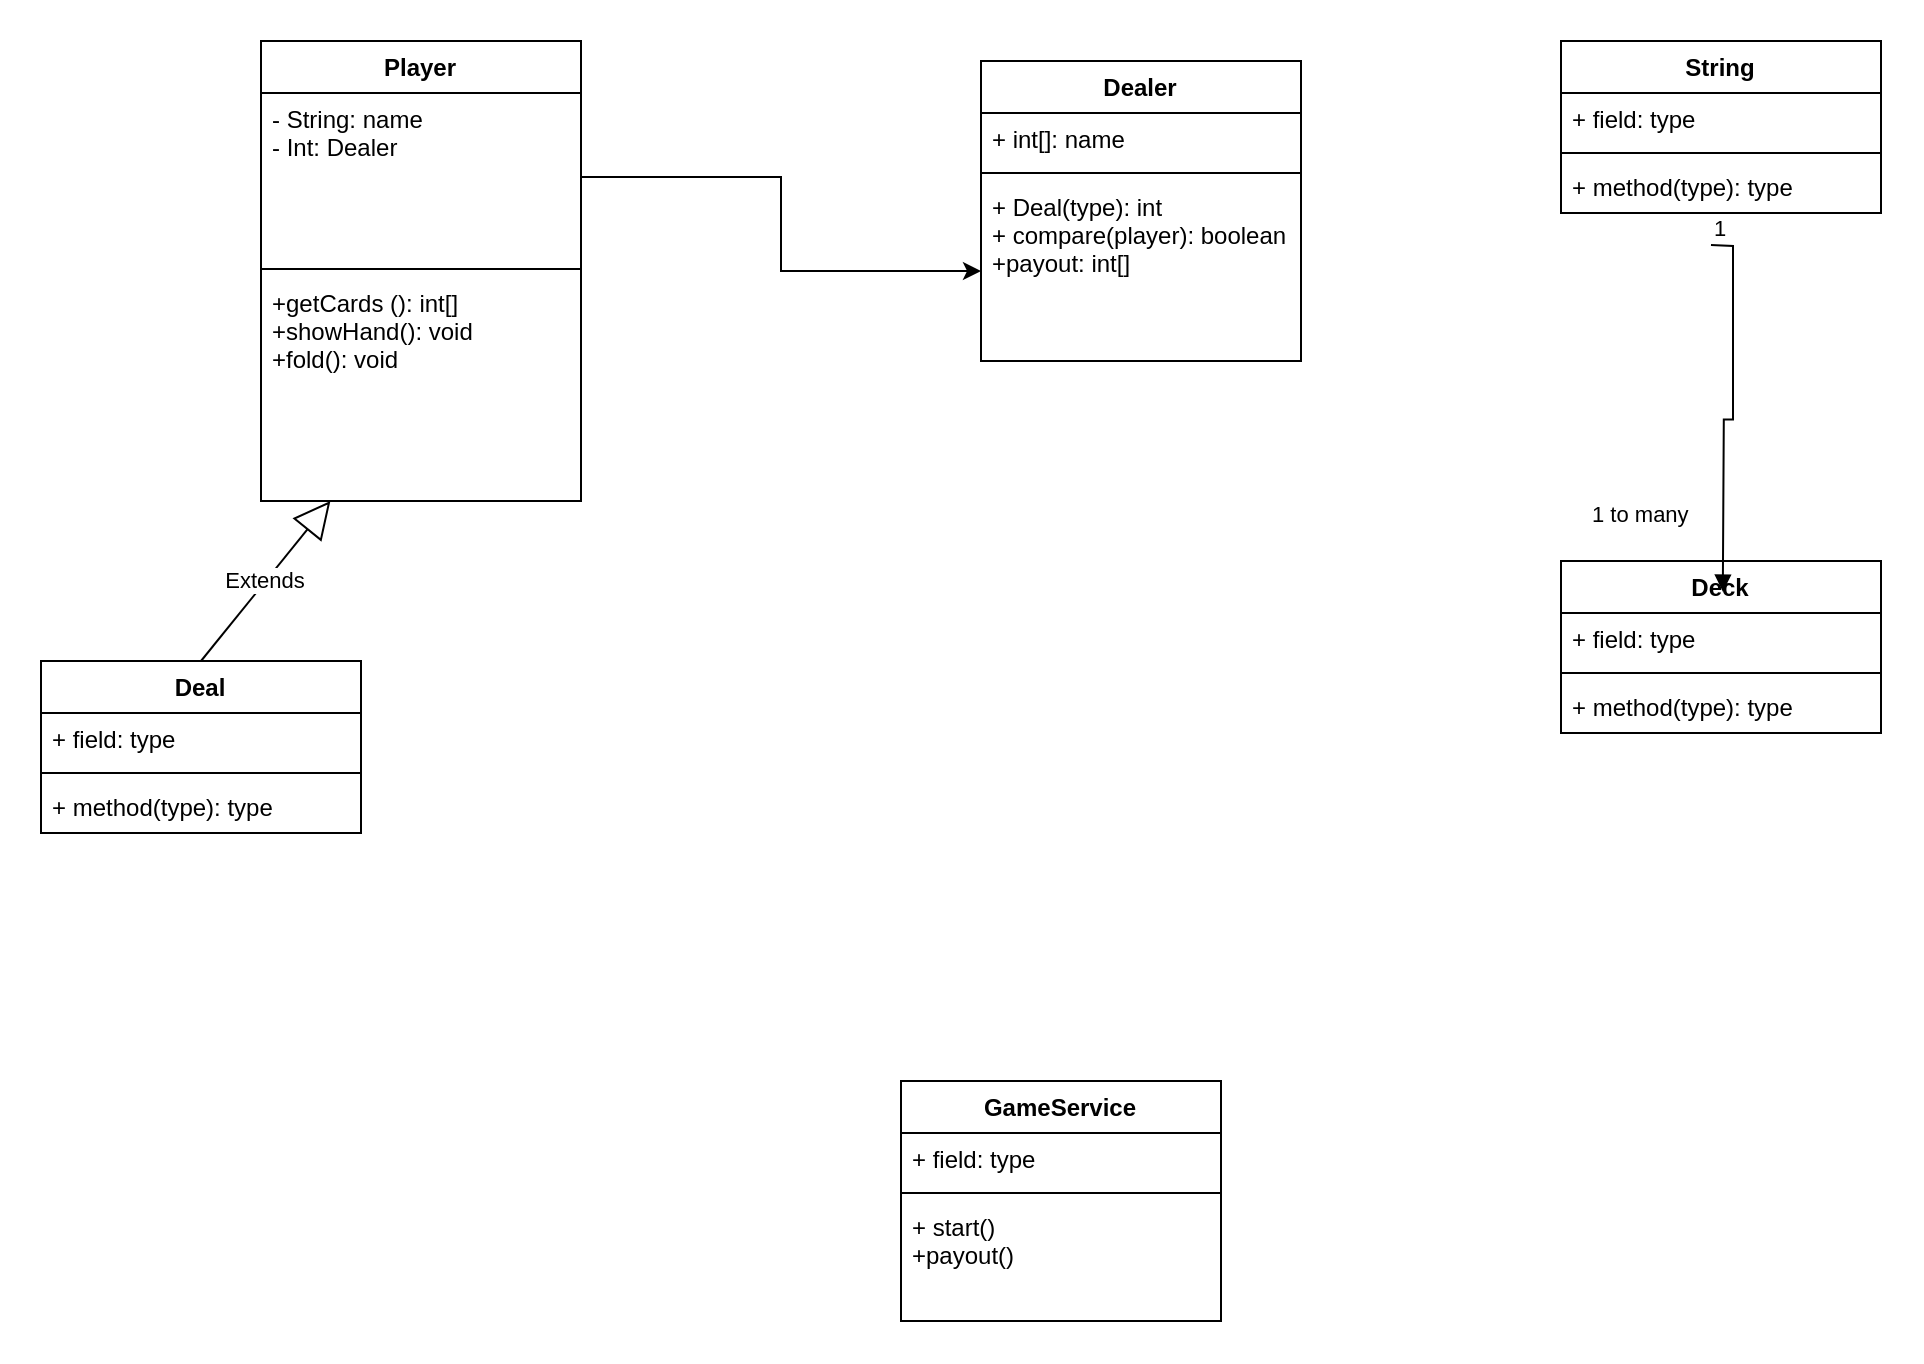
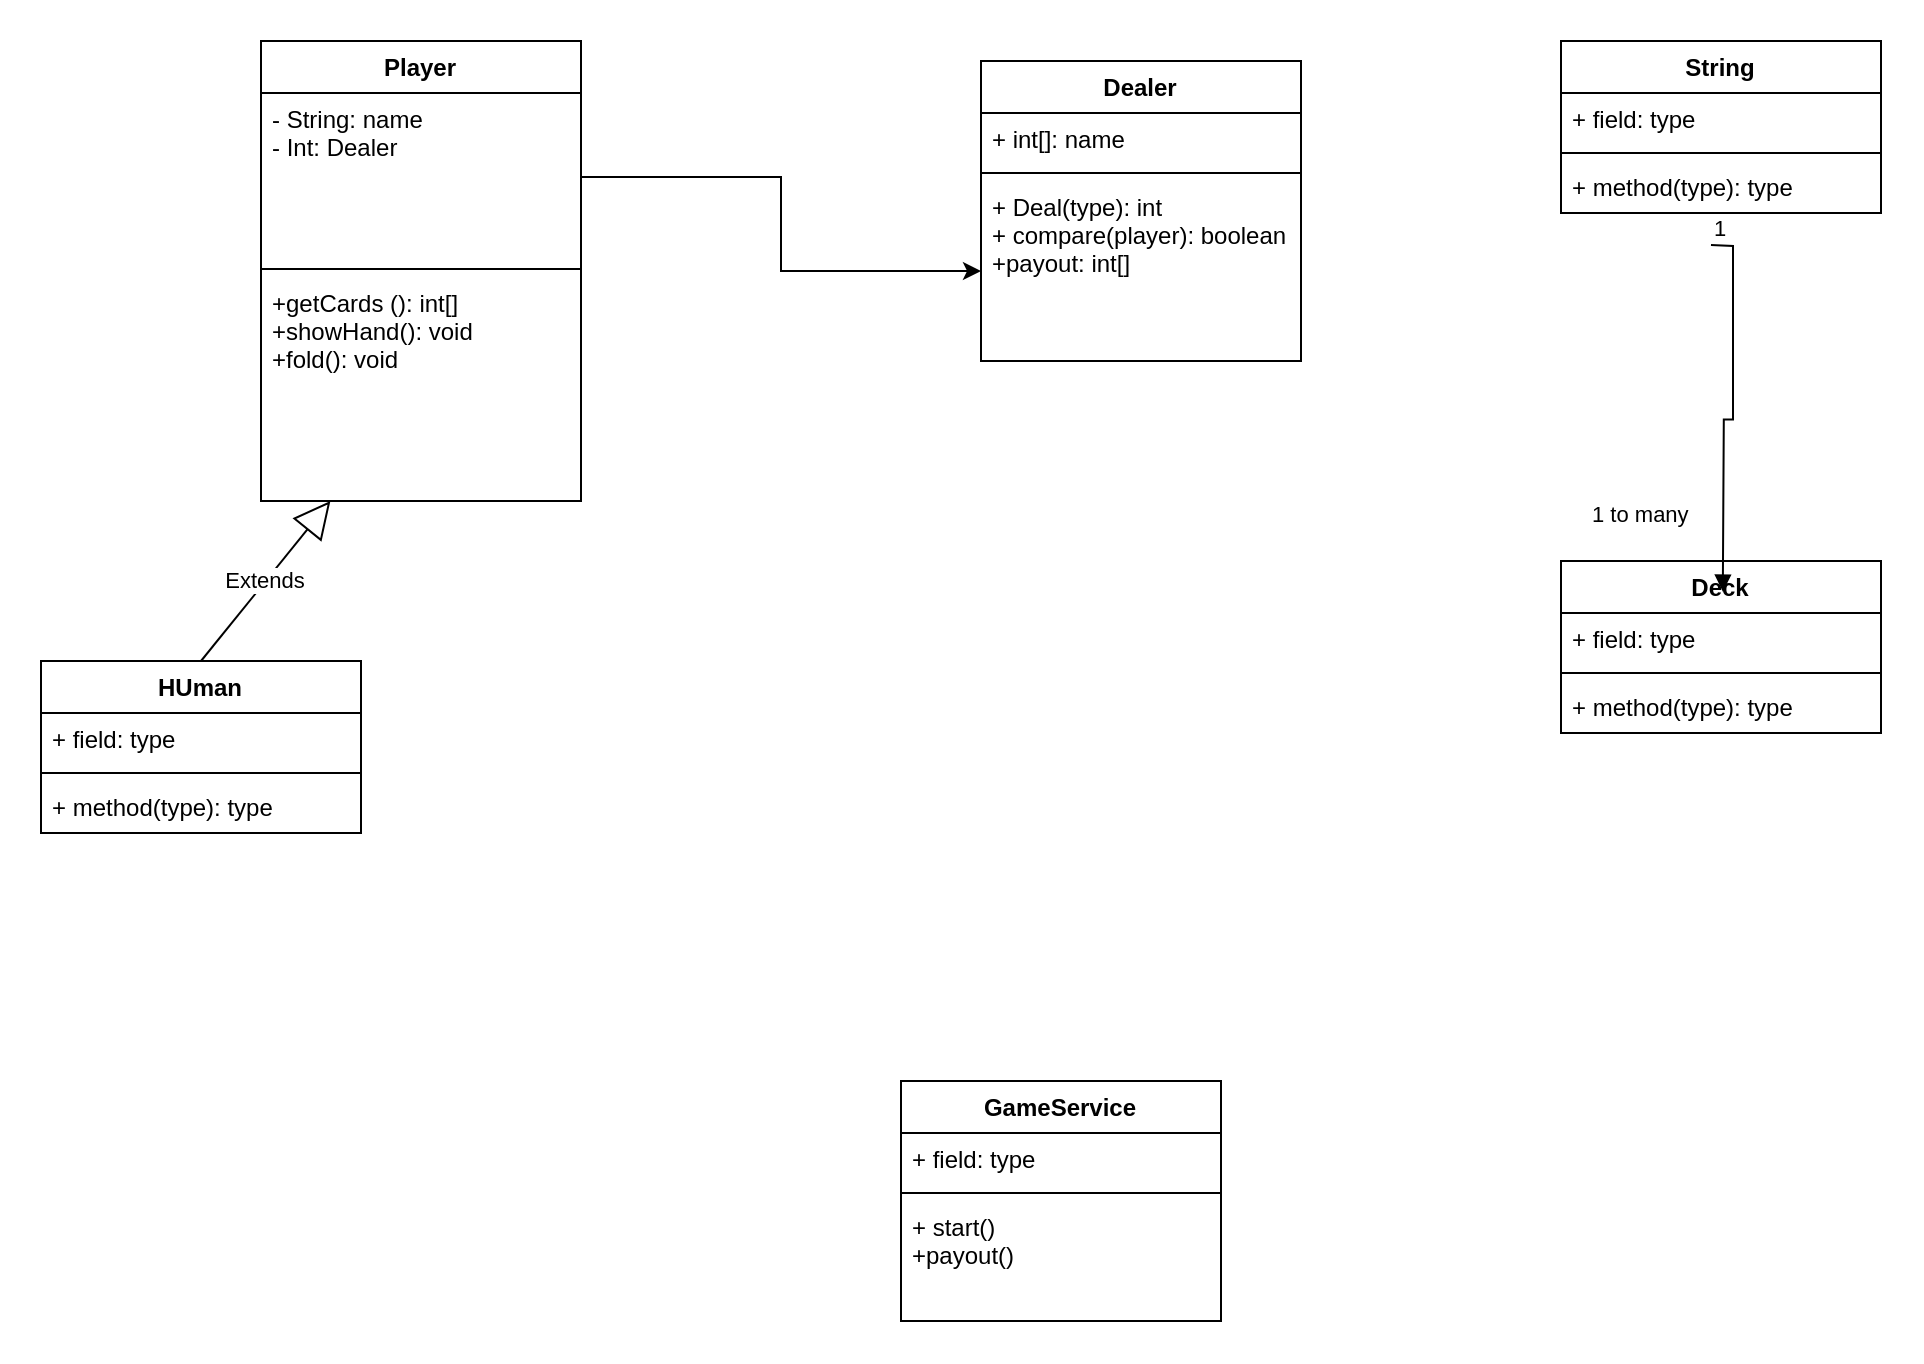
node "Deal": label "Deal" -> "HUman"
